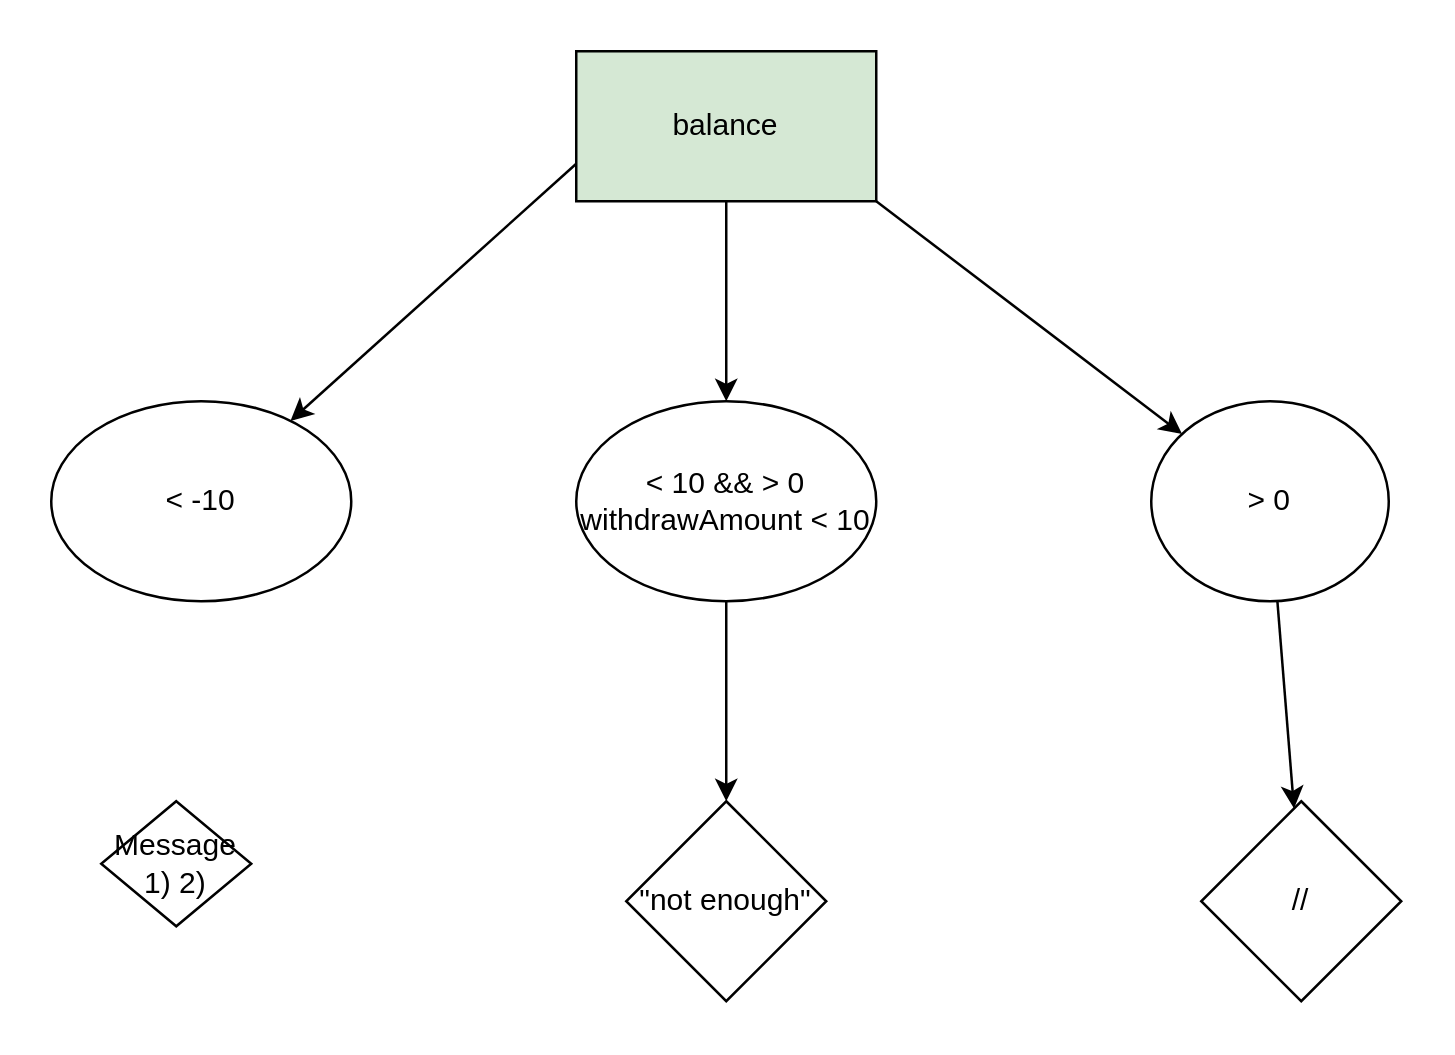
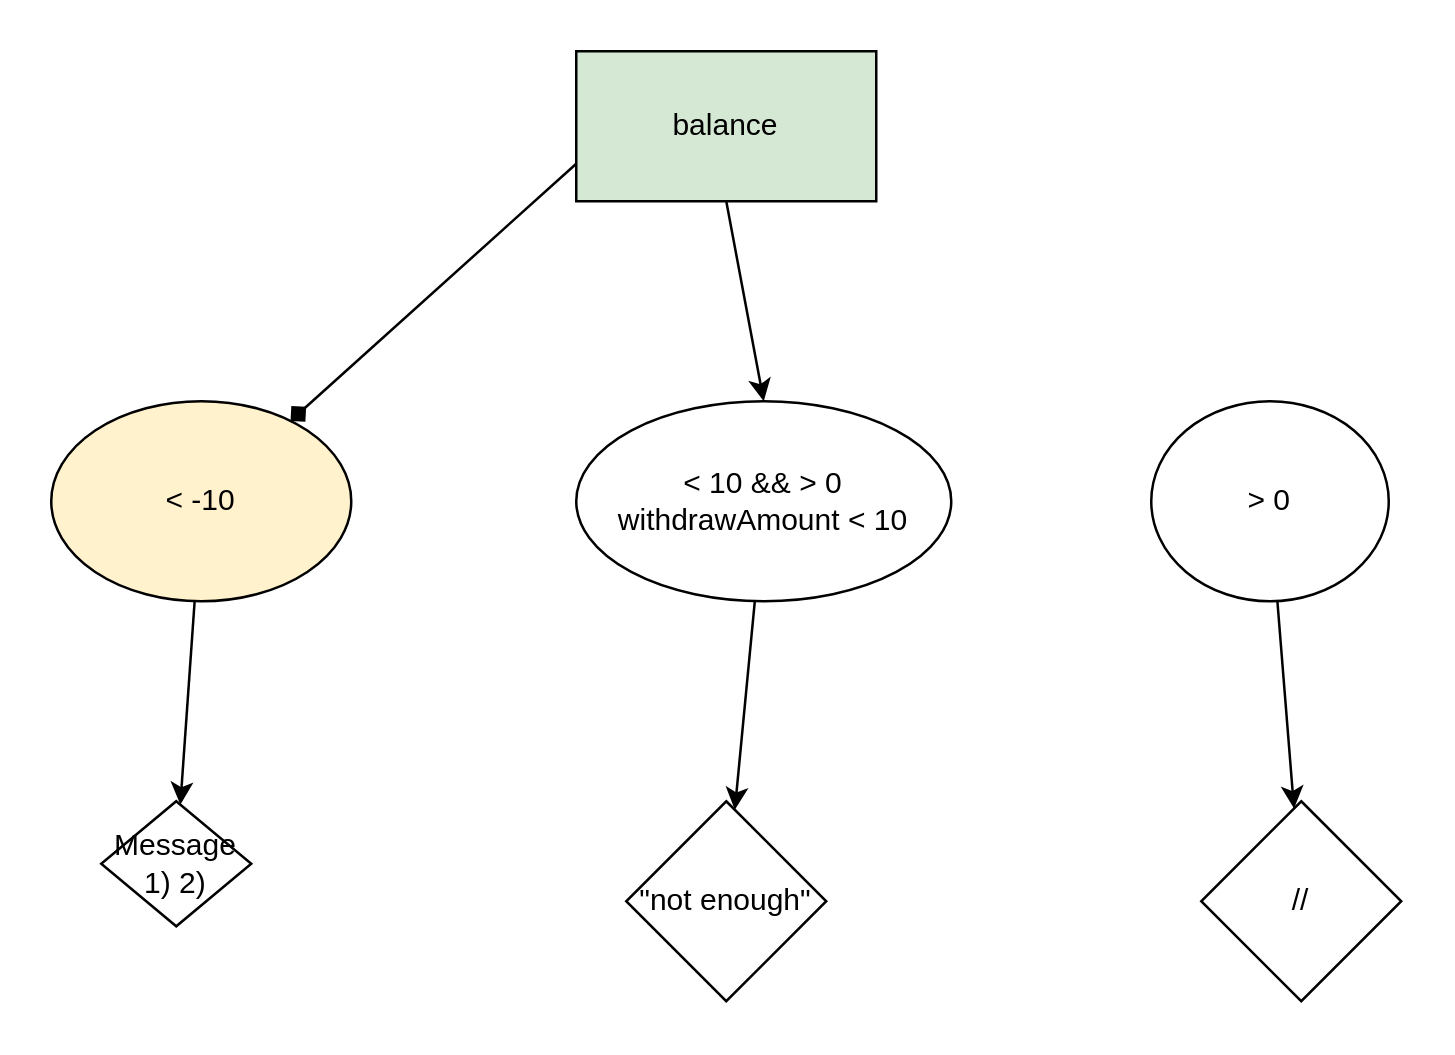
edge "balance" -> "> 0": removed
edge "balance" -> "< -10": arrowhead classic -> diamond
node "< -10": fillcolor #ffffff -> #fff2cc
node "< 10 && > 0 withdrawAmount < 10": size 300x200 -> 375x200
edge "< -10" -> "Message 1) 2)": added
